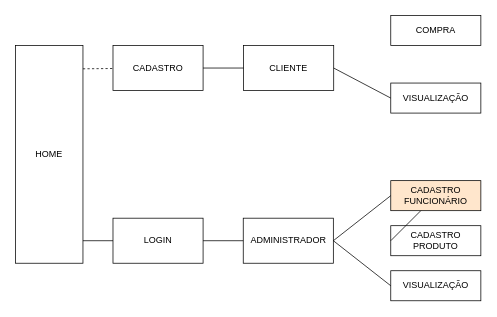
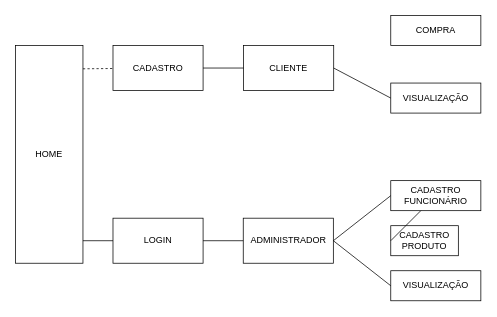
node "CADASTRO FUNCIONÁRIO": fillcolor #ffe6cc -> #ffffff
node "CADASTRO PRODUTO": size 90x30 -> 68x30
